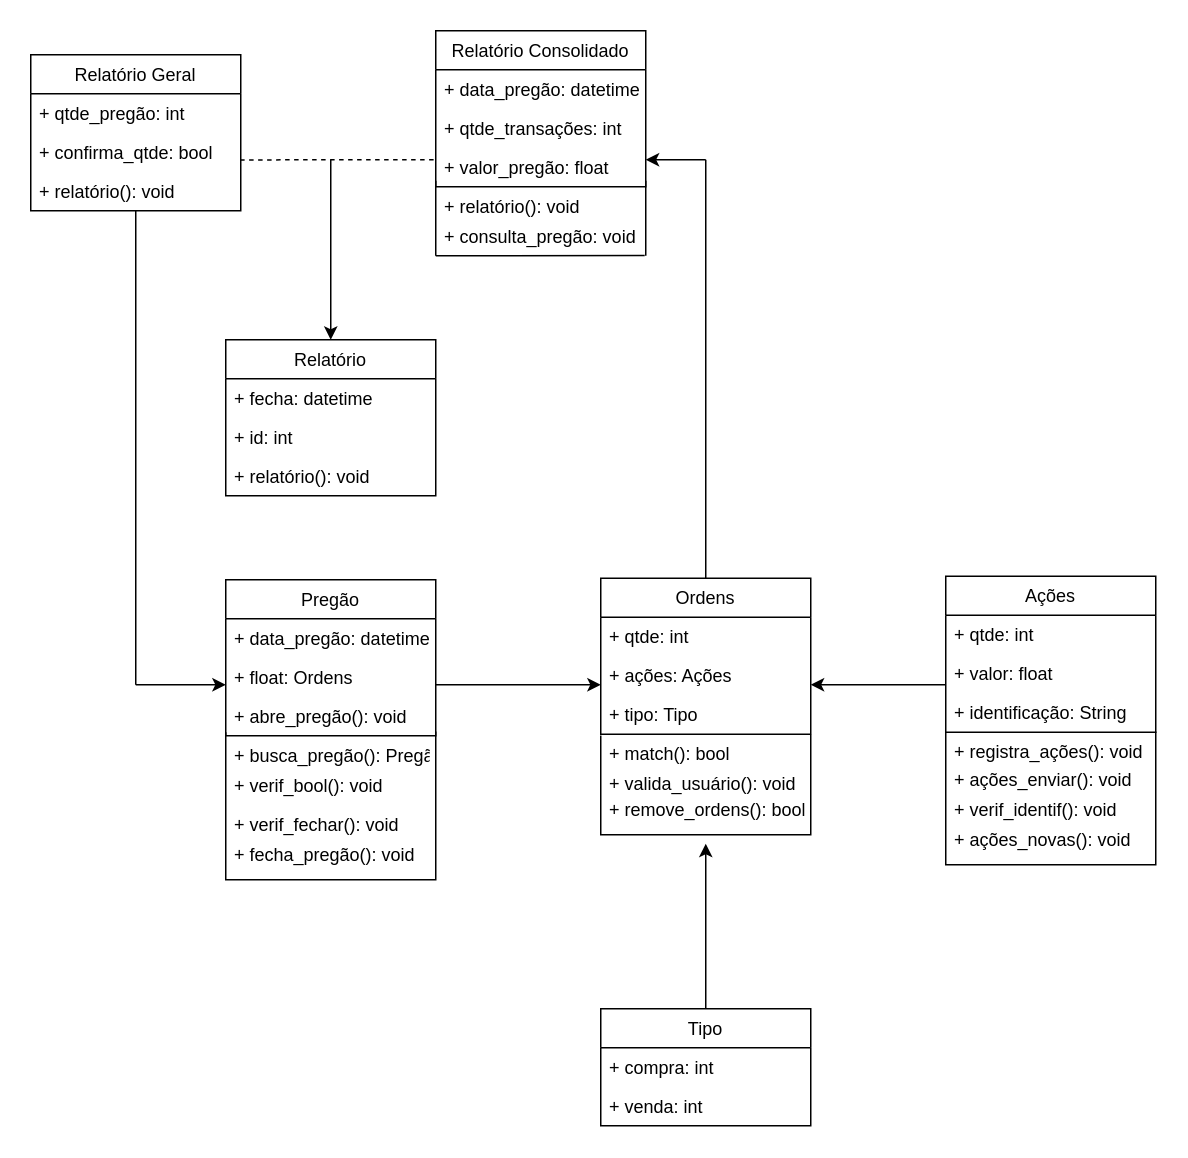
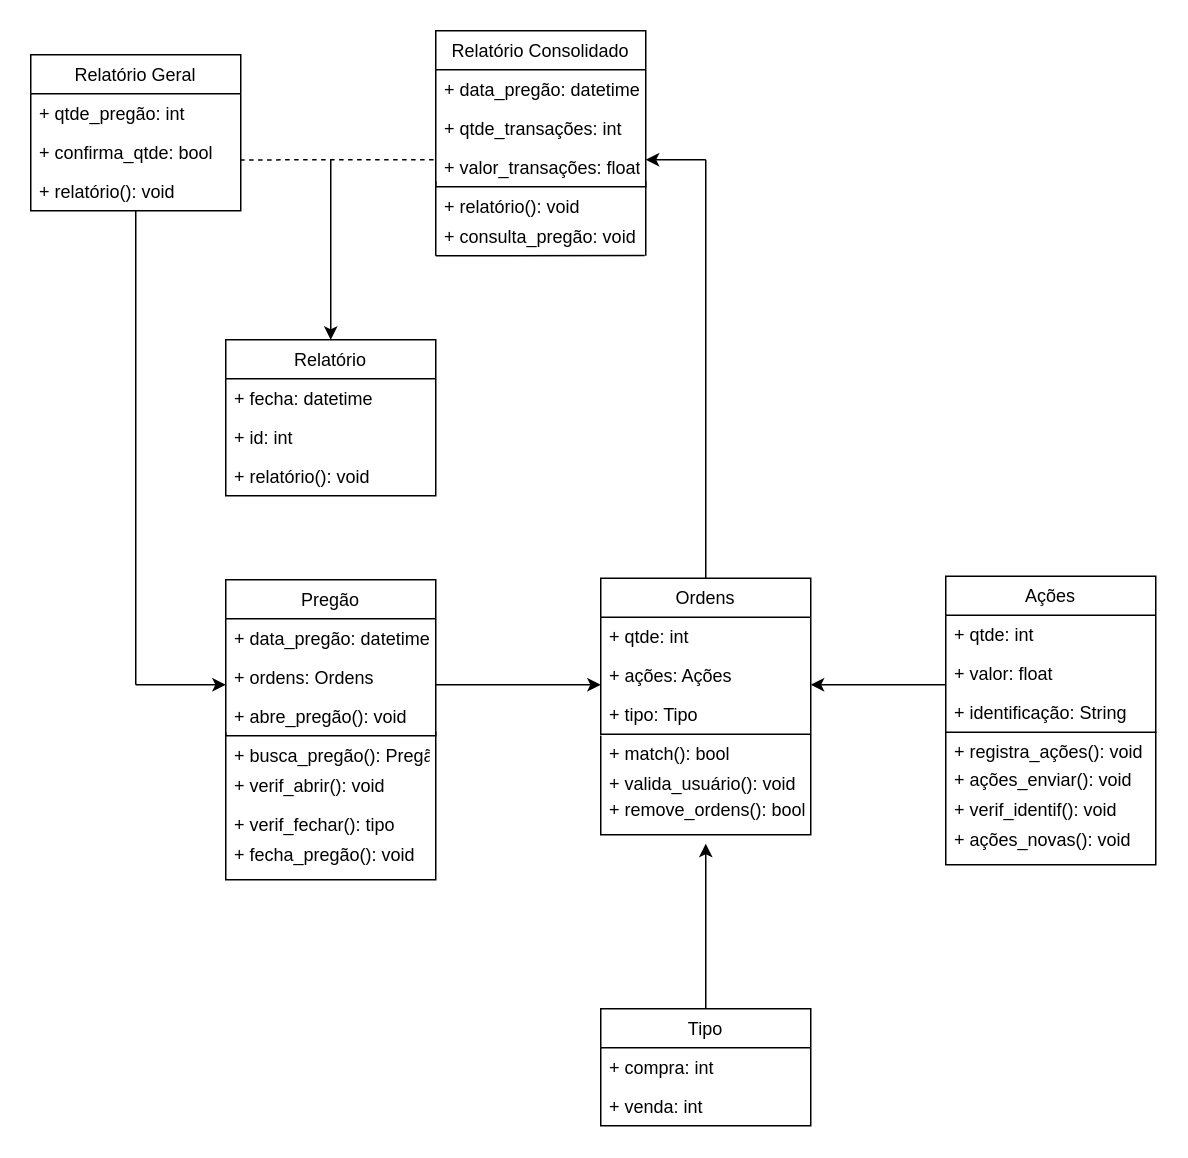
node "+ valor_pregão: float": label "+ valor_pregão: float" -> "+ valor_transações: float"
node "+ float: Ordens": label "+ float: Ordens" -> "+ ordens: Ordens"
node "+ verif_bool(): void": label "+ verif_bool(): void" -> "+ verif_abrir(): void"
node "+ verif_fechar(): void": label "+ verif_fechar(): void" -> "+ verif_fechar(): tipo"
